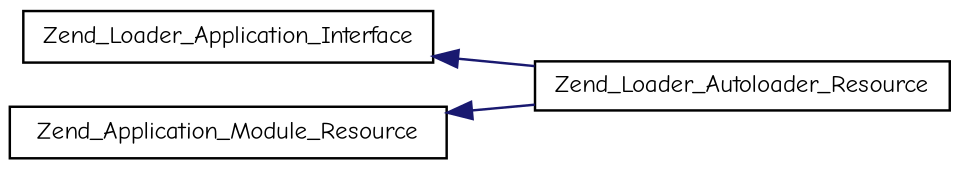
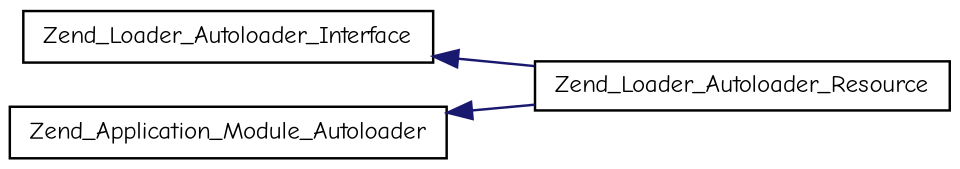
node "Zend_Loader_Application_Interface": label "Zend_Loader_Application_Interface" -> "Zend_Loader_Autoloader_Interface"
node "Zend_Application_Module_Resource": label "Zend_Application_Module_Resource" -> "Zend_Application_Module_Autoloader"
